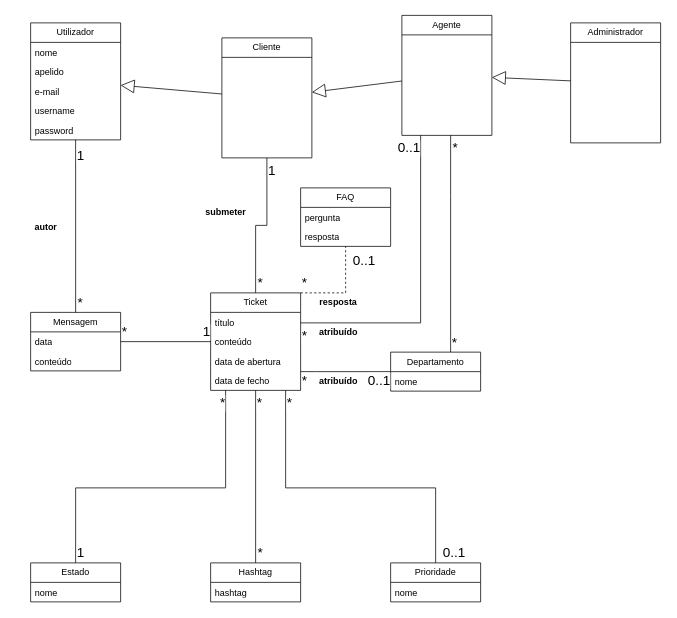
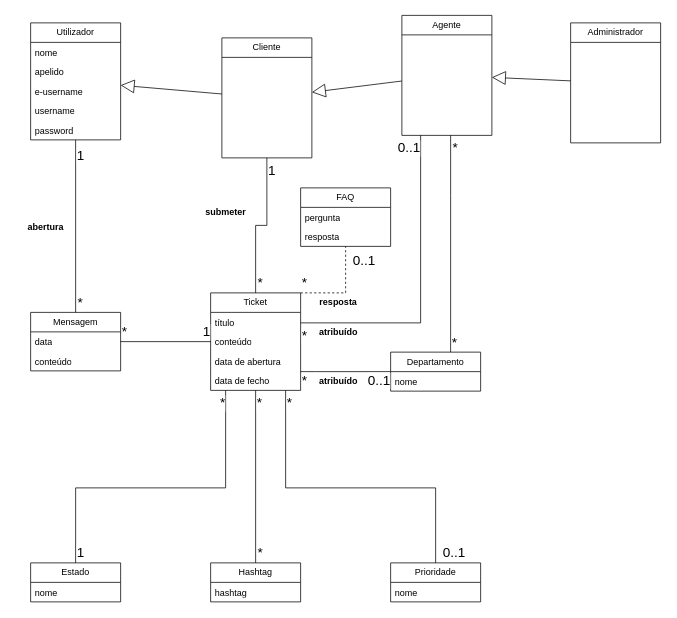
node "e-mail": label "e-mail" -> "e-username"
node "autor": label "autor" -> "abertura"
